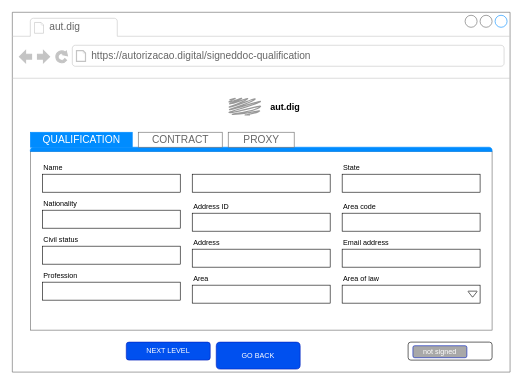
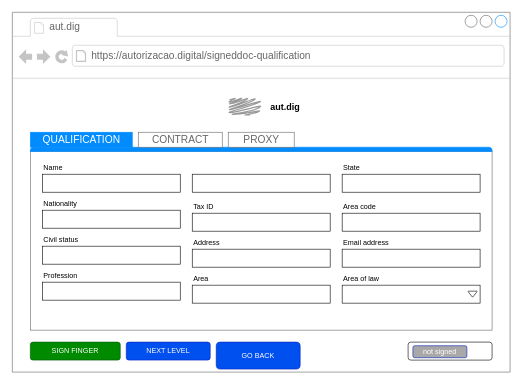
node "Address ID": label "Address ID" -> "Tax ID"
node "SIGN FINGER": added
